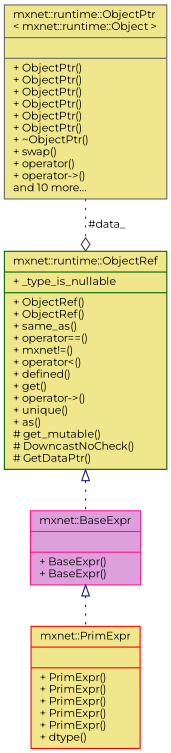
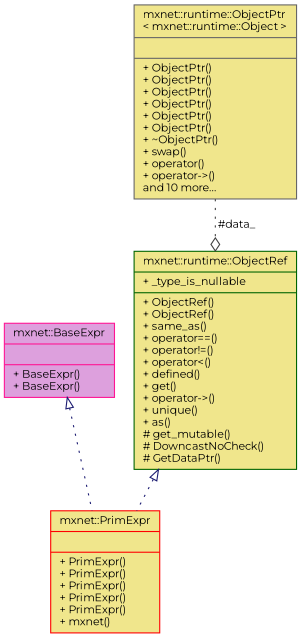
node "mxnet::runtime::ObjectRef": text "+ mxnet!=()" -> "+ operator!=()"
edge "mxnet::BaseExpr" -> "mxnet::runtime::ObjectRef": now "mxnet::PrimExpr" -> "mxnet::runtime::ObjectRef"
node "mxnet::PrimExpr": text "+ dtype()" -> "+ mxnet()"
